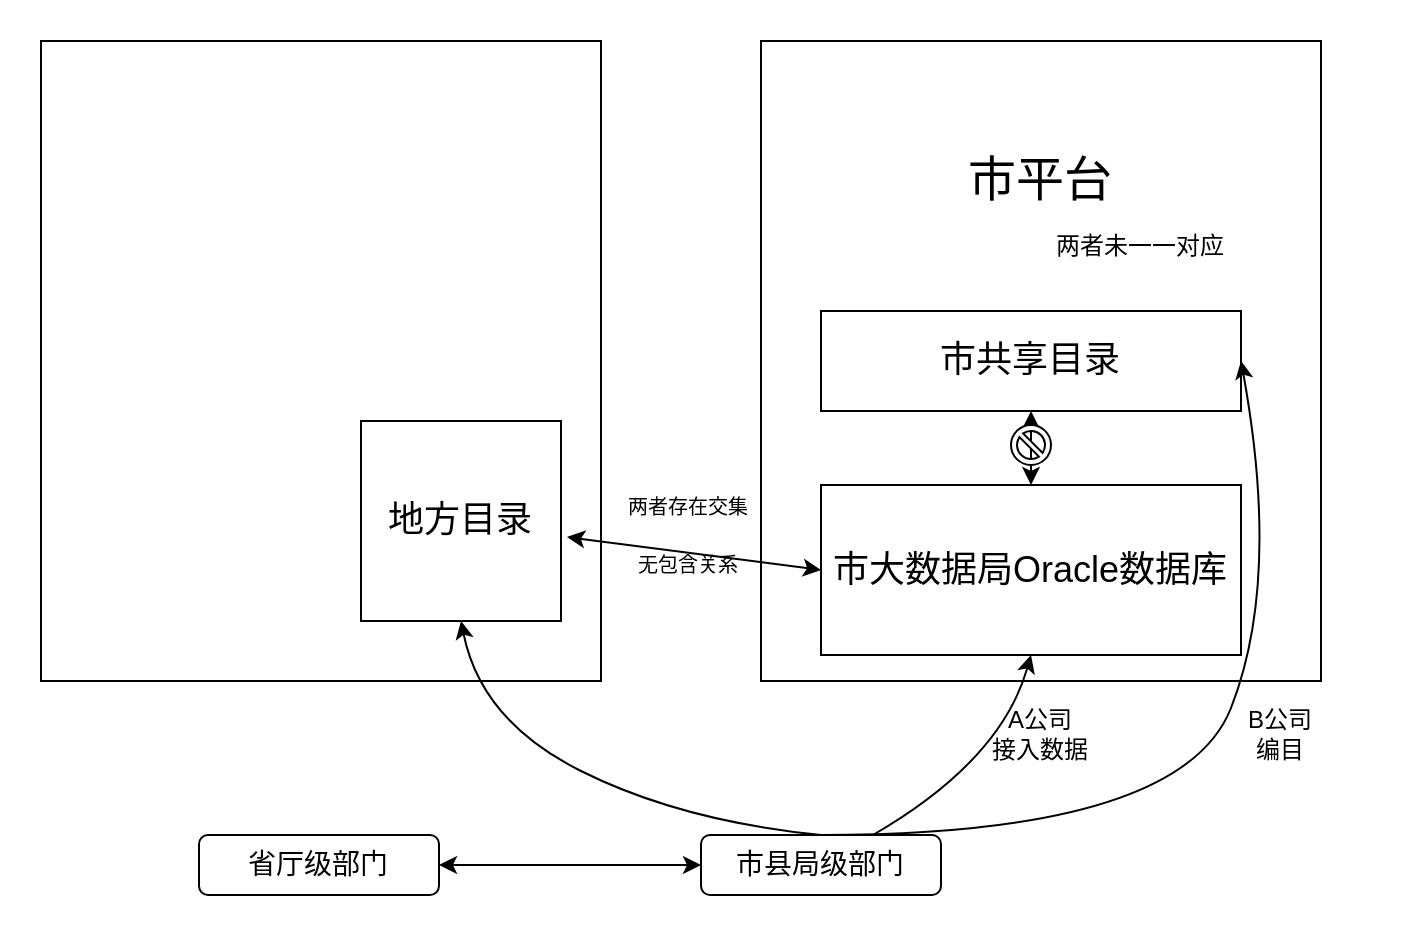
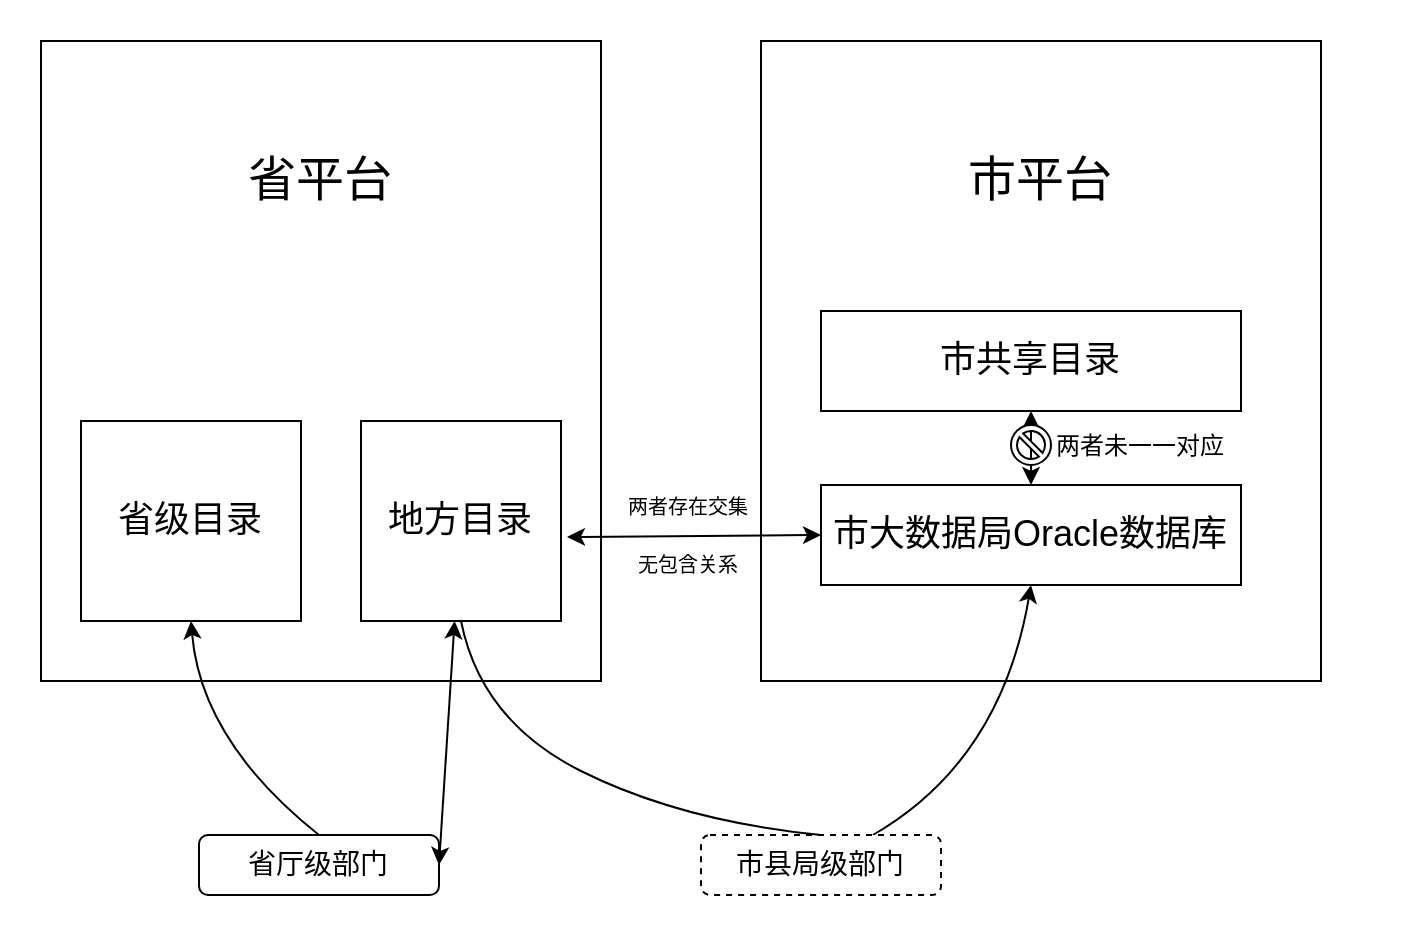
node "省平台": added
node "两者未一一对应": moved (1141, 247) -> (1141, 447)
node "省级目录": added
node "市大数据局Oracle数据库": size 420x170 -> 420x100
edge "市县局级部门" -> "地方目录": arrowhead classic -> none
edge "市县局级部门" -> "市共享目录": removed
node "A公司 接入数据": removed
node "B公司 编目": removed
edge "省厅级部门" -> "省级目录": added
edge "省厅级部门" -- "市县局级部门": now "省厅级部门" -- "地方目录"
node "市县局级部门": style solid -> dashed
